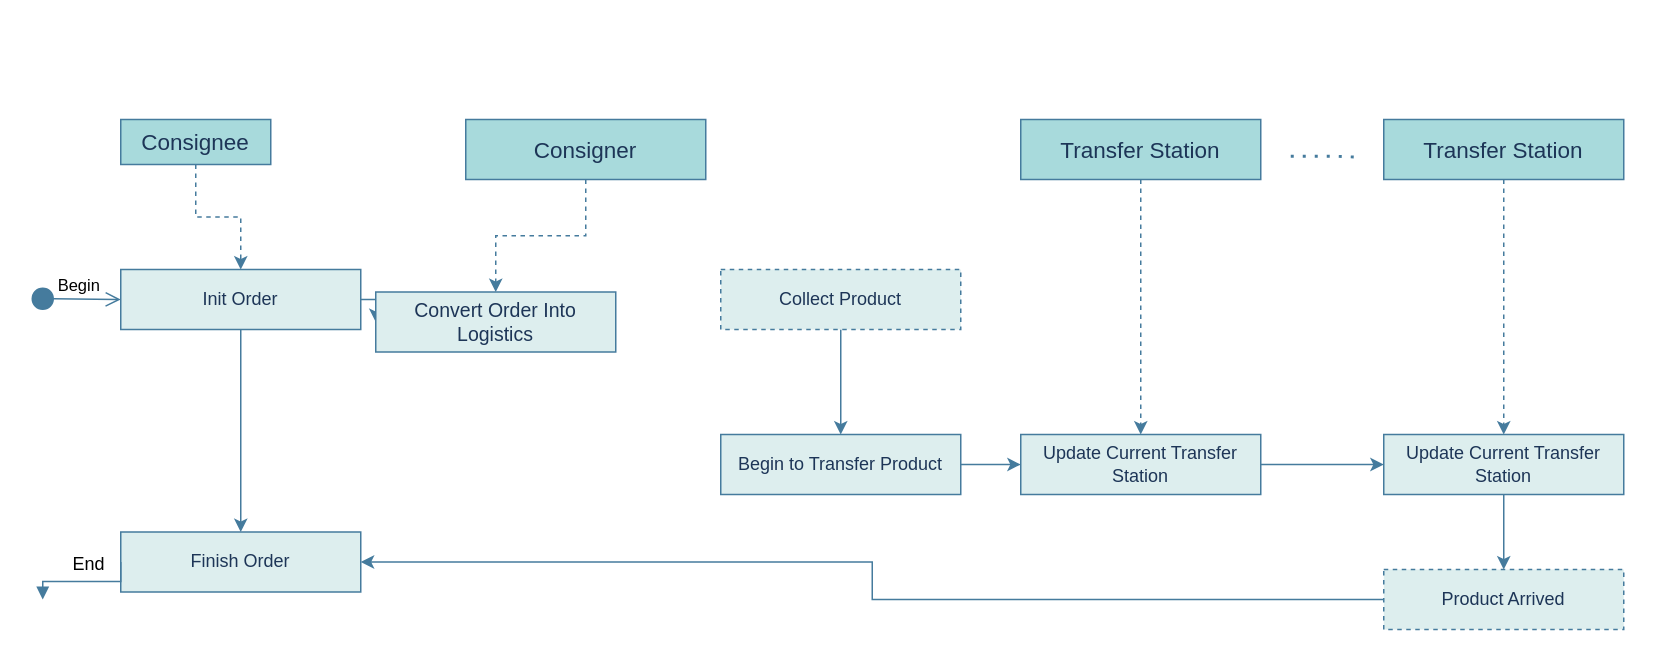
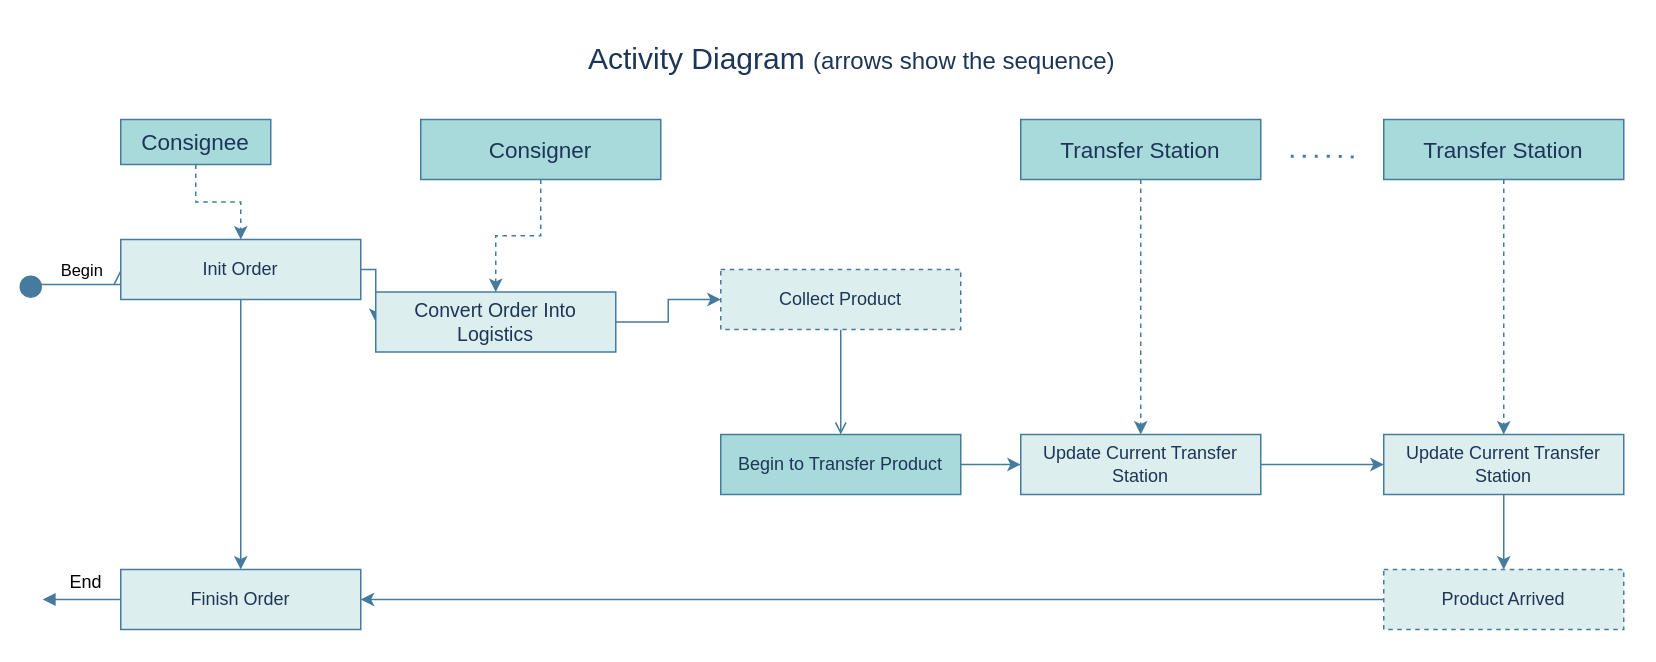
node "Activity Diagram (arrows show the sequence)": added
node "Consigner": moved (586, 149) -> (541, 149)
node "Init Order": moved (241, 299) -> (241, 269)
edge "Convert Order Into Logistics" -> "Collect Product": added
edge "Collect Product" -> "Begin to Transfer Product": arrowhead classic -> open
node "Begin to Transfer Product": fillcolor #ddeeee -> #a8dadc
node "Finish Order": moved (241, 562) -> (241, 599)
